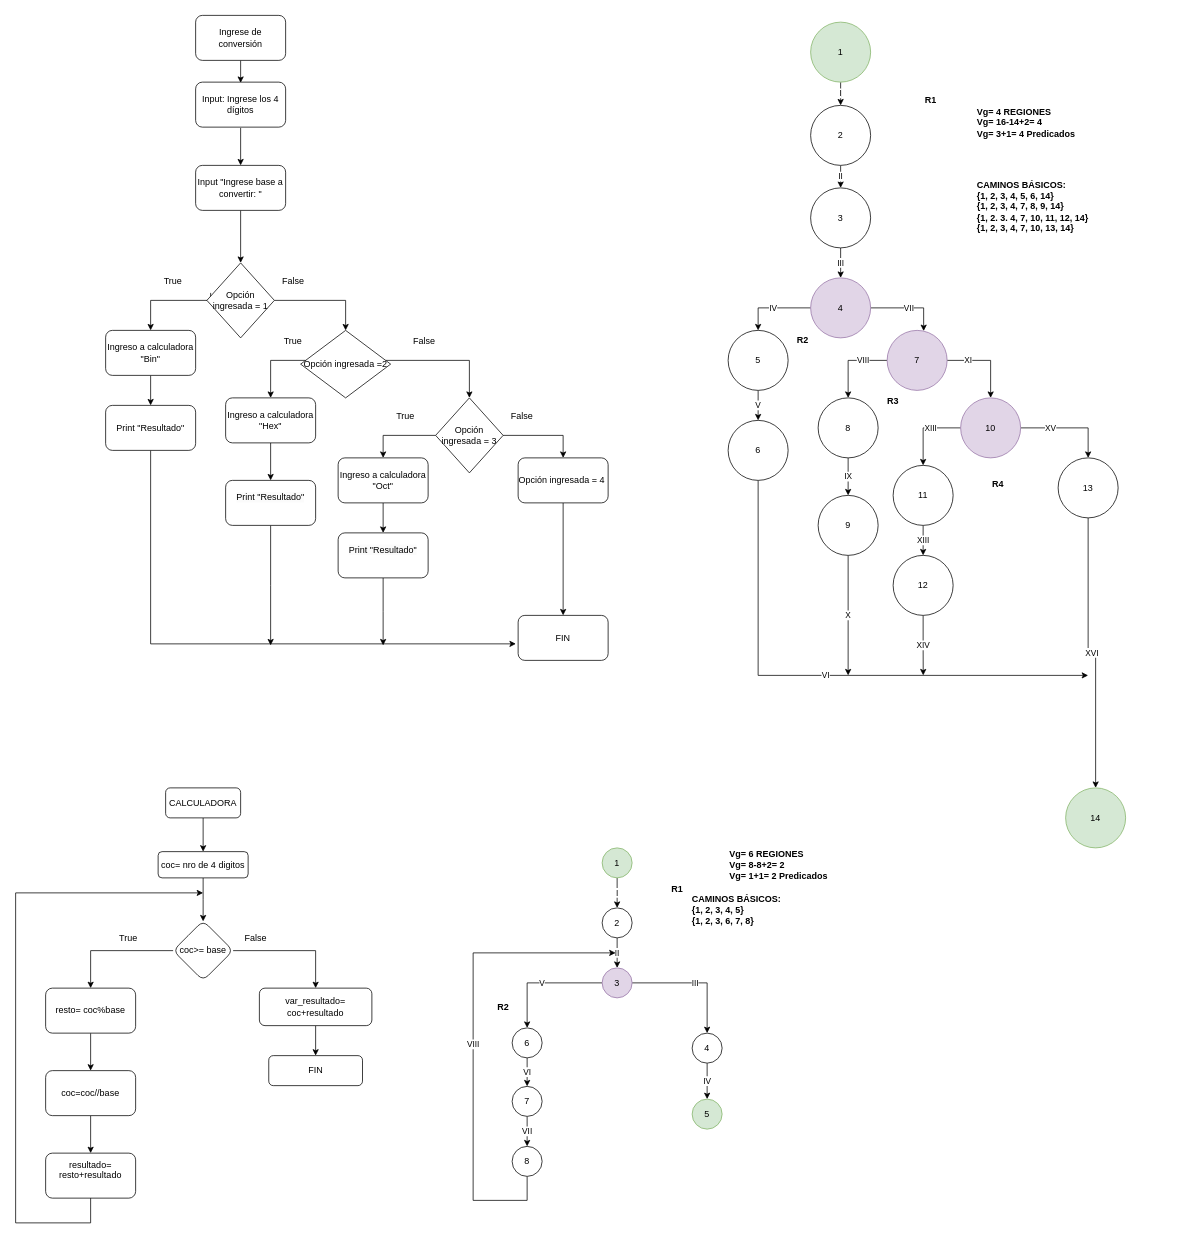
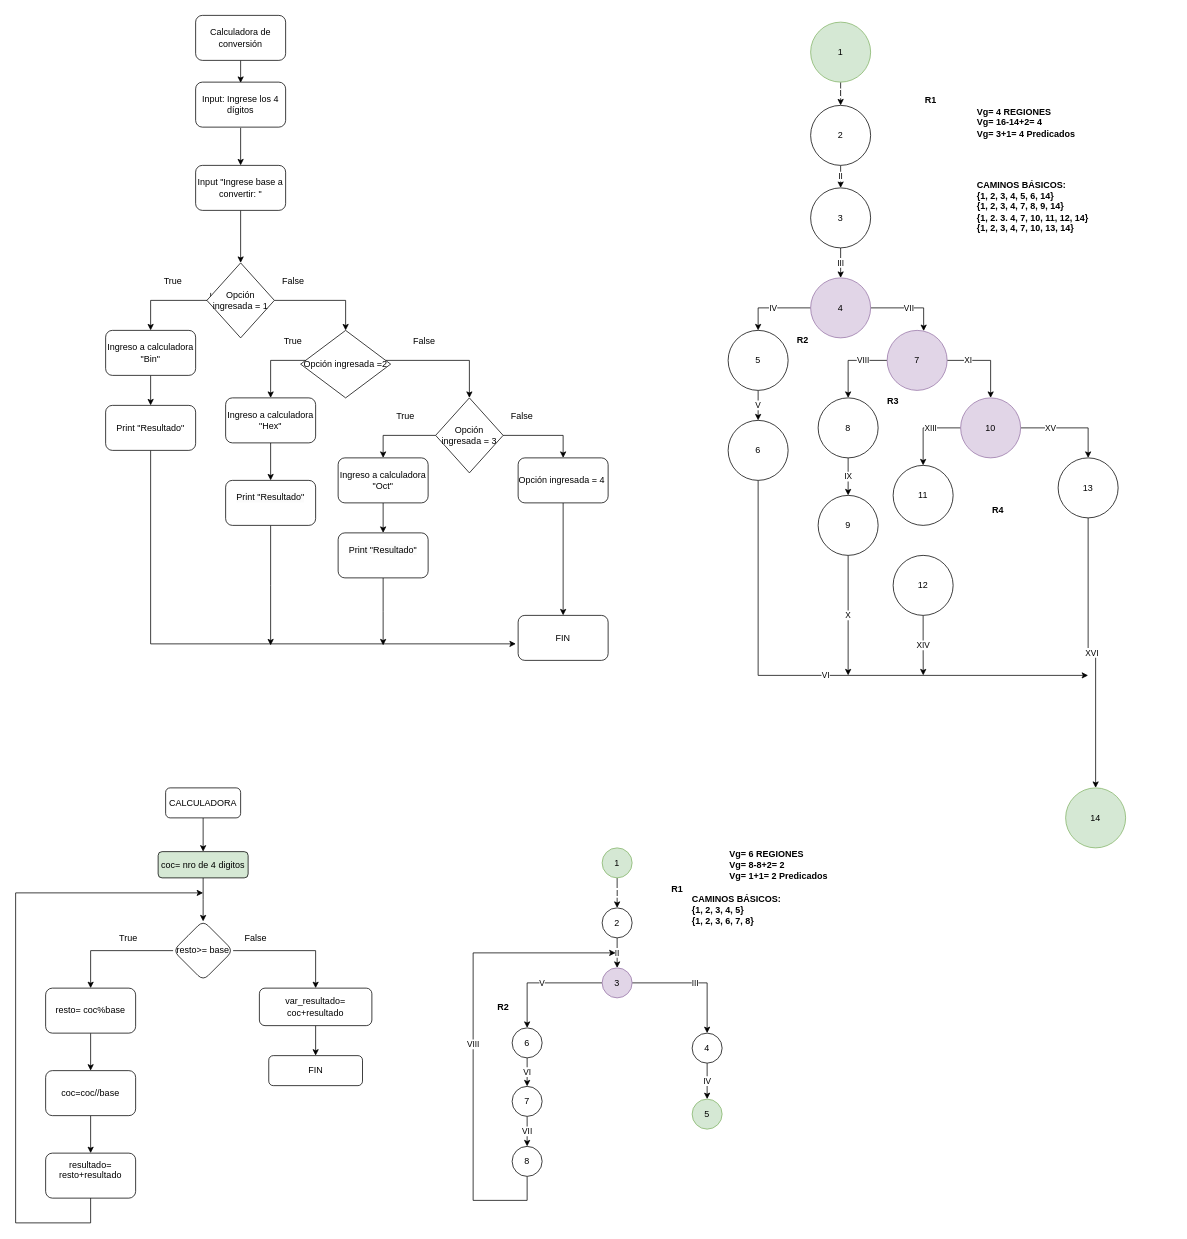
node "Ingrese de conversión": label "Ingrese de conversión" -> "Calculadora de conversión"
node "R4": moved (998, 484) -> (998, 510)
edge "11" -> "12": removed, label "XIII"
node "coc= nro de 4 digitos": fillcolor #ffffff -> #d5e8d4
node "coc>= base": label "coc>= base" -> "resto>= base"
